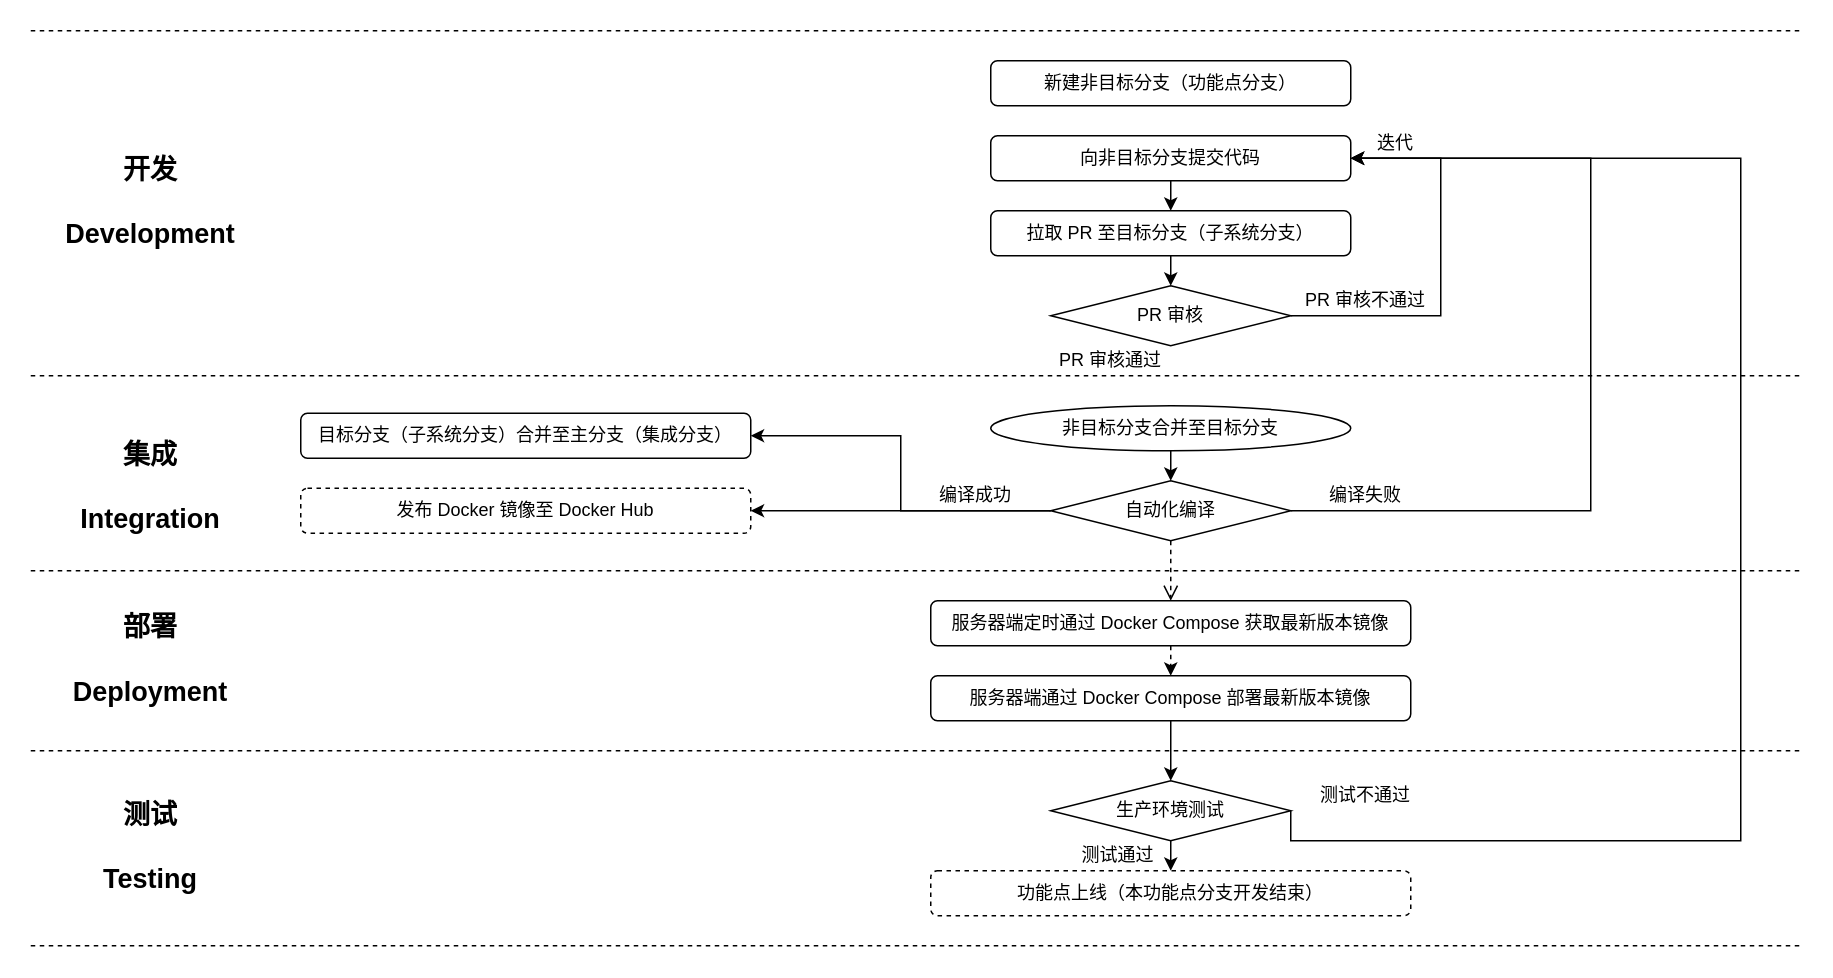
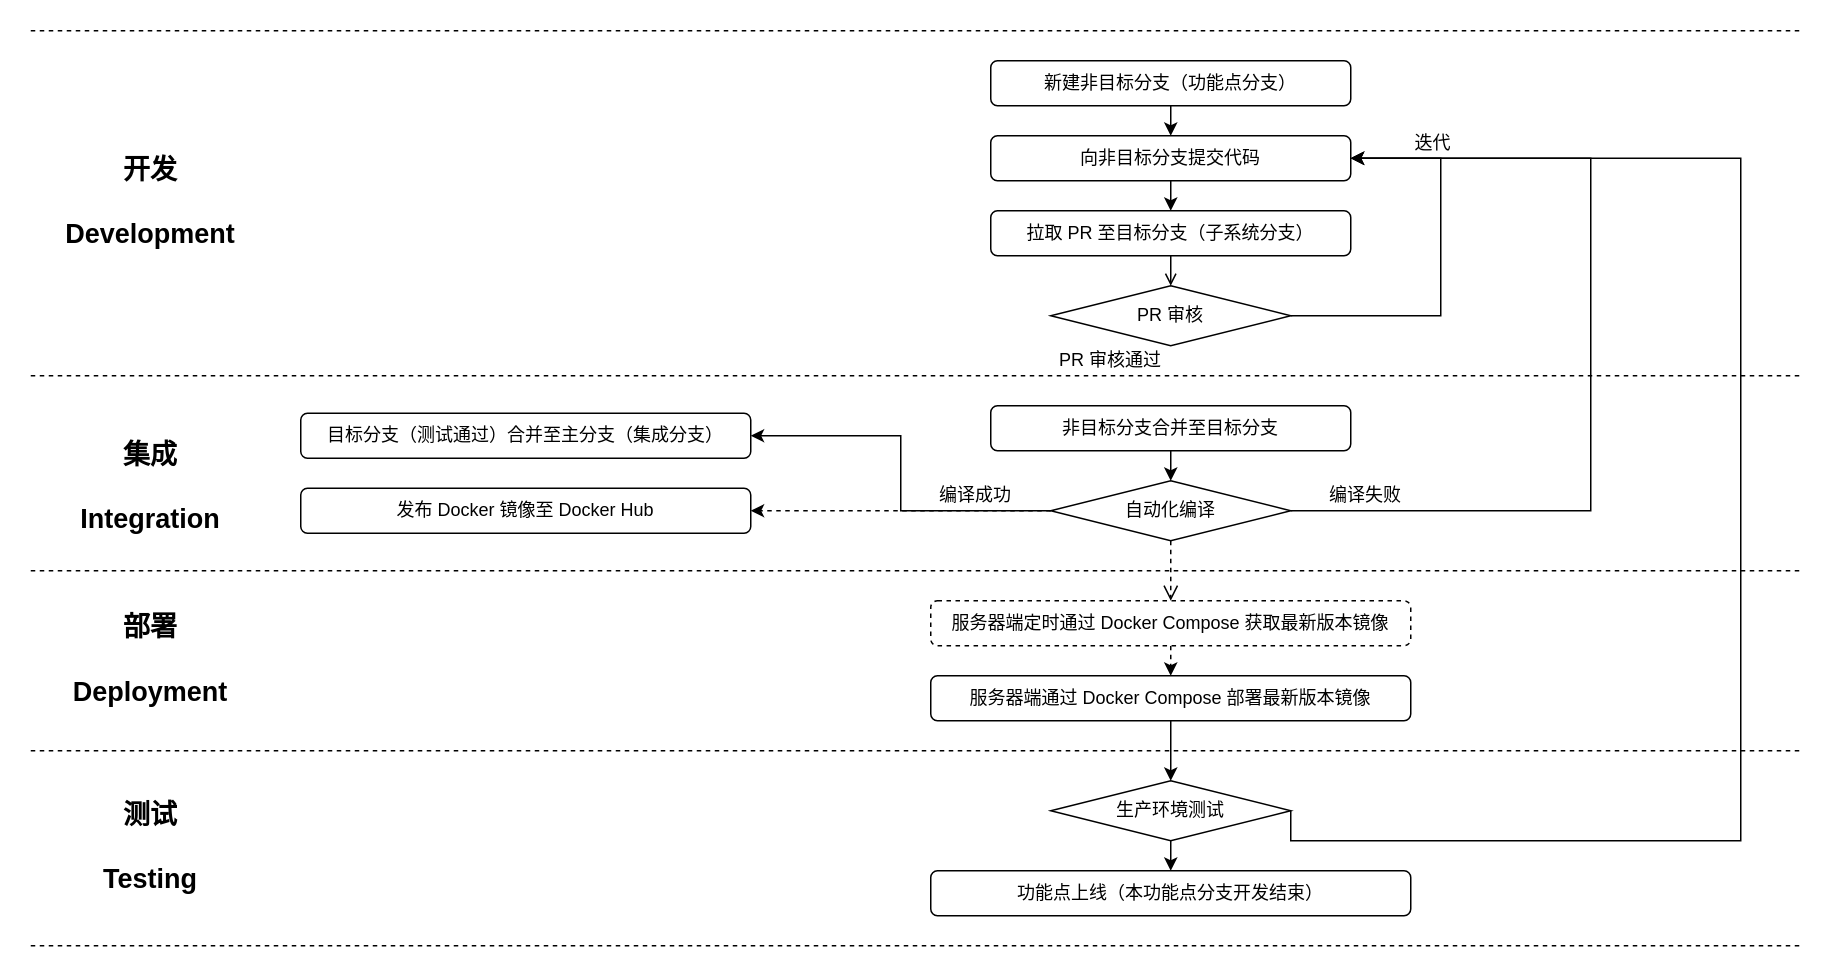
edge "新建非目标分支（功能点分支）" -> "向非目标分支提交代码": added
node "迭代": moved (1396, 143) -> (1433, 143)
edge "拉取 PR 至目标分支（子系统分支）" -> "PR 审核": arrowhead classic -> open
node "PR 审核不通过": removed
node "非目标分支合并至目标分支": shape ellipse -> rounded rectangle
node "目标分支（子系统分支）合并至主分支（集成分支）": label "目标分支（子系统分支）合并至主分支（集成分支）" -> "目标分支（测试通过）合并至主分支（集成分支）"
node "发布 Docker 镜像至 Docker Hub": style dashed -> solid
edge "自动化编译" -> "发布 Docker 镜像至 Docker Hub": style solid -> dashed
node "服务器端定时通过 Docker Compose 获取最新版本镜像": style solid -> dashed
node "测试不通过": removed
node "测试通过": removed
node "功能点上线（本功能点分支开发结束）": style dashed -> solid
